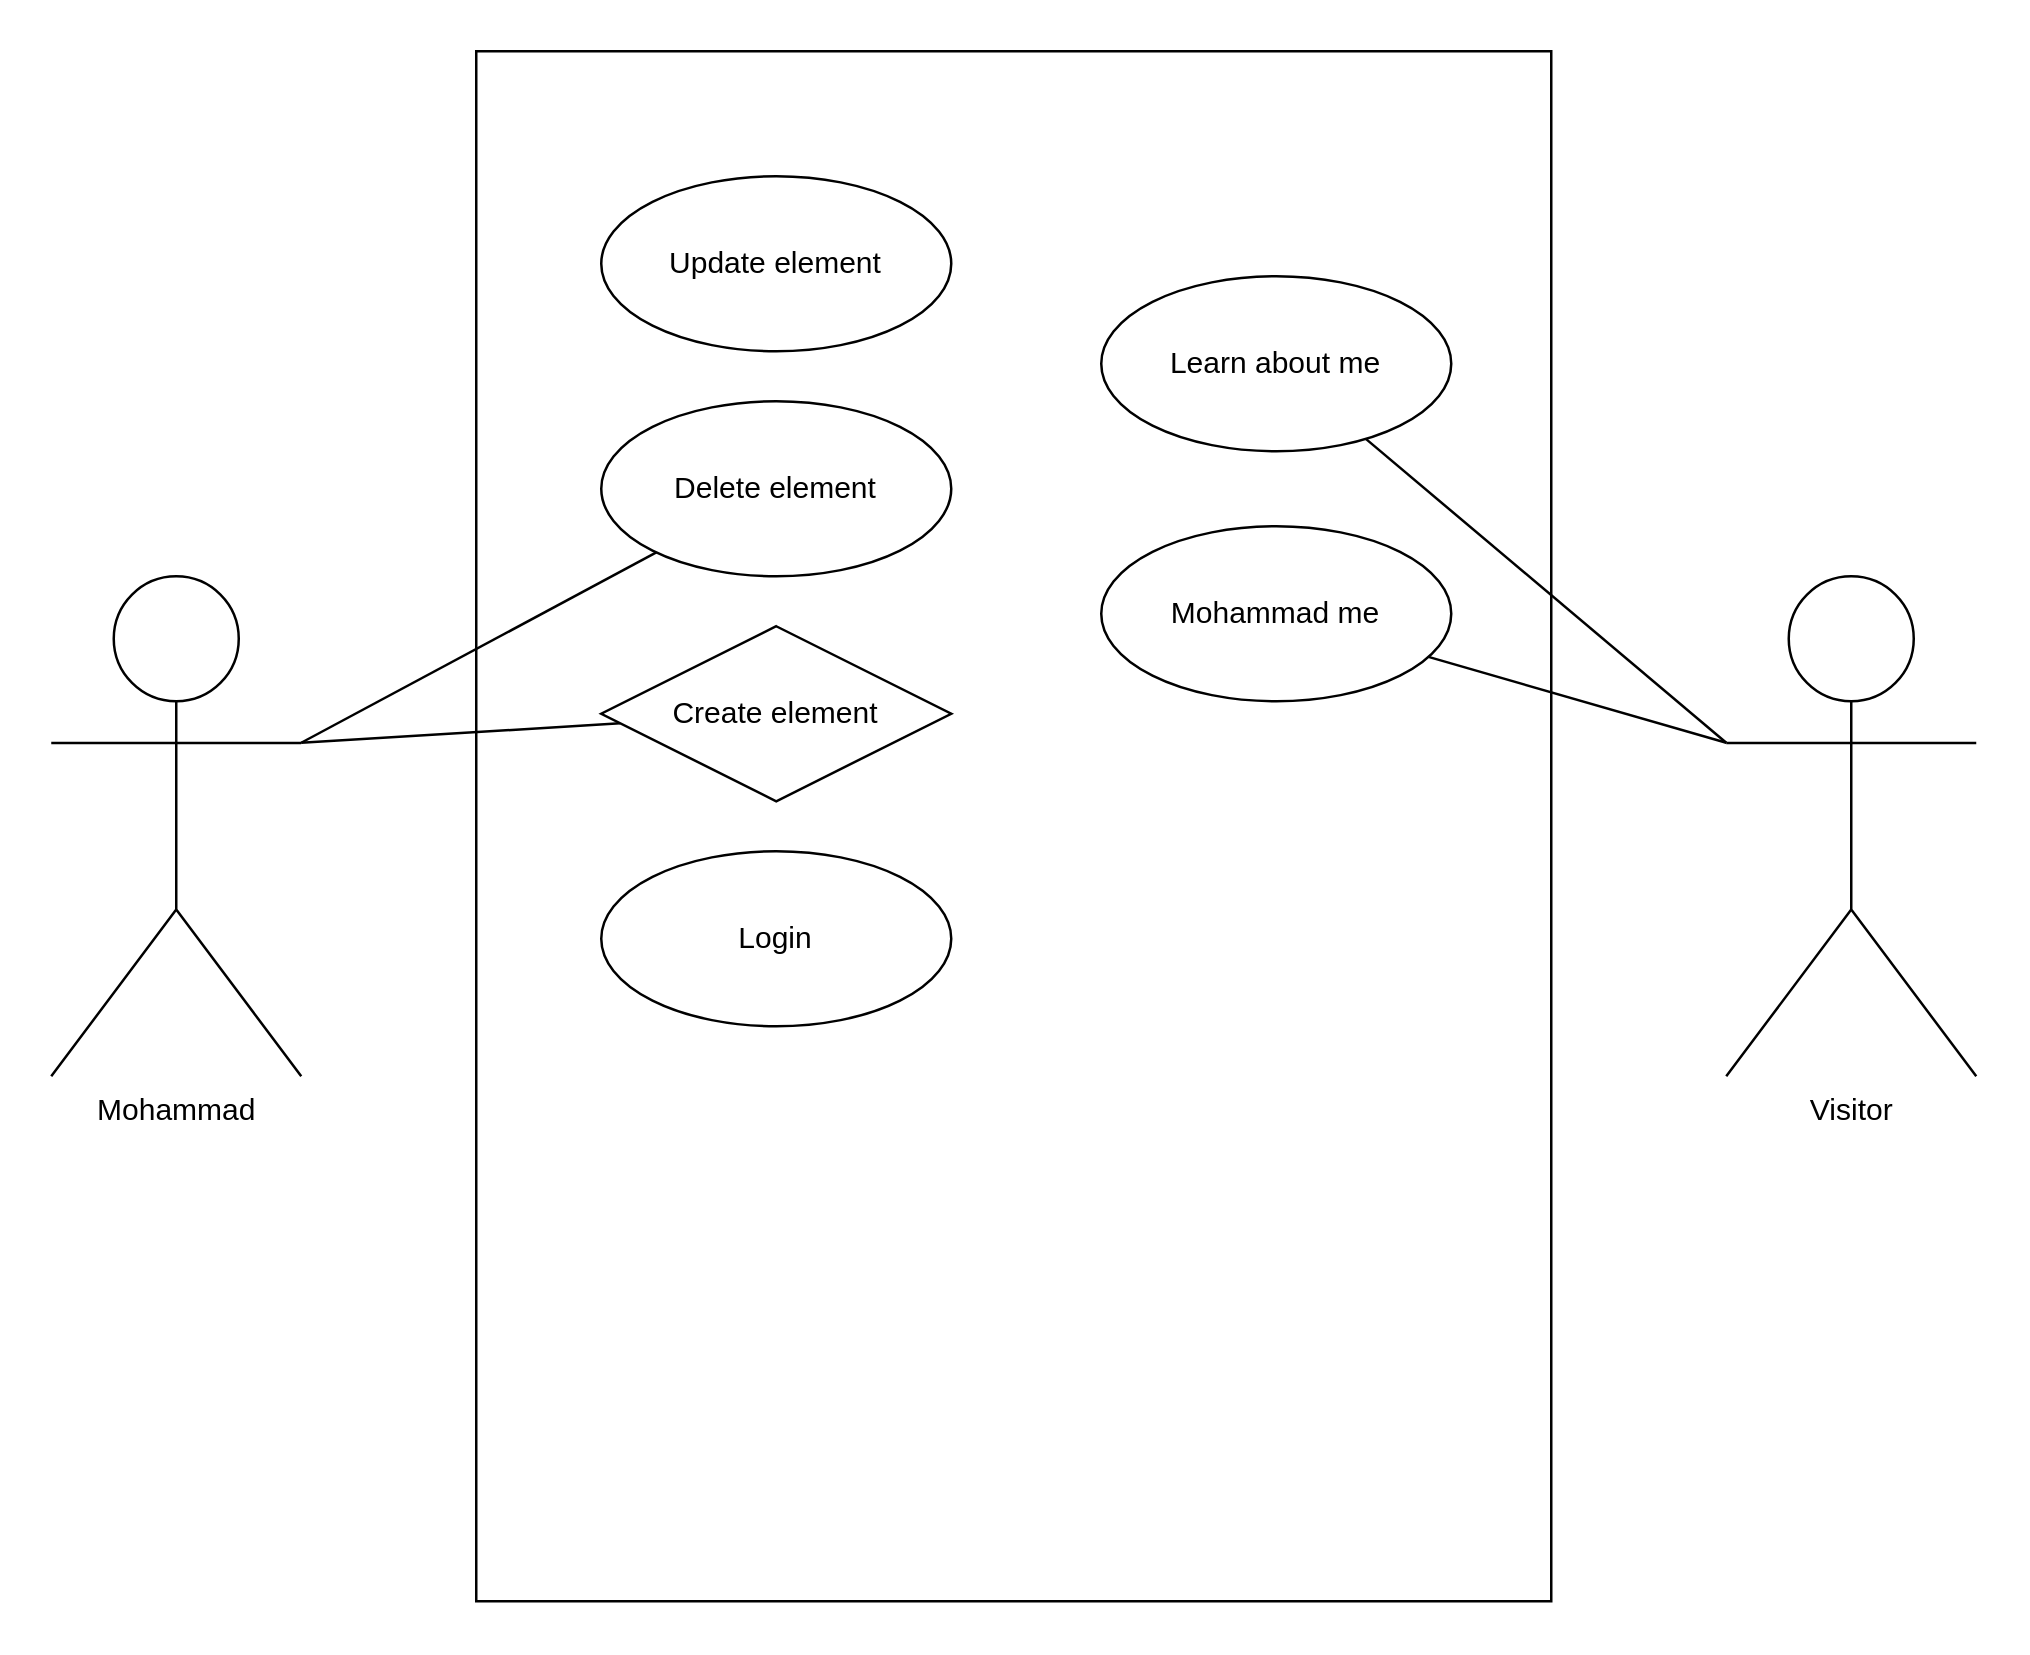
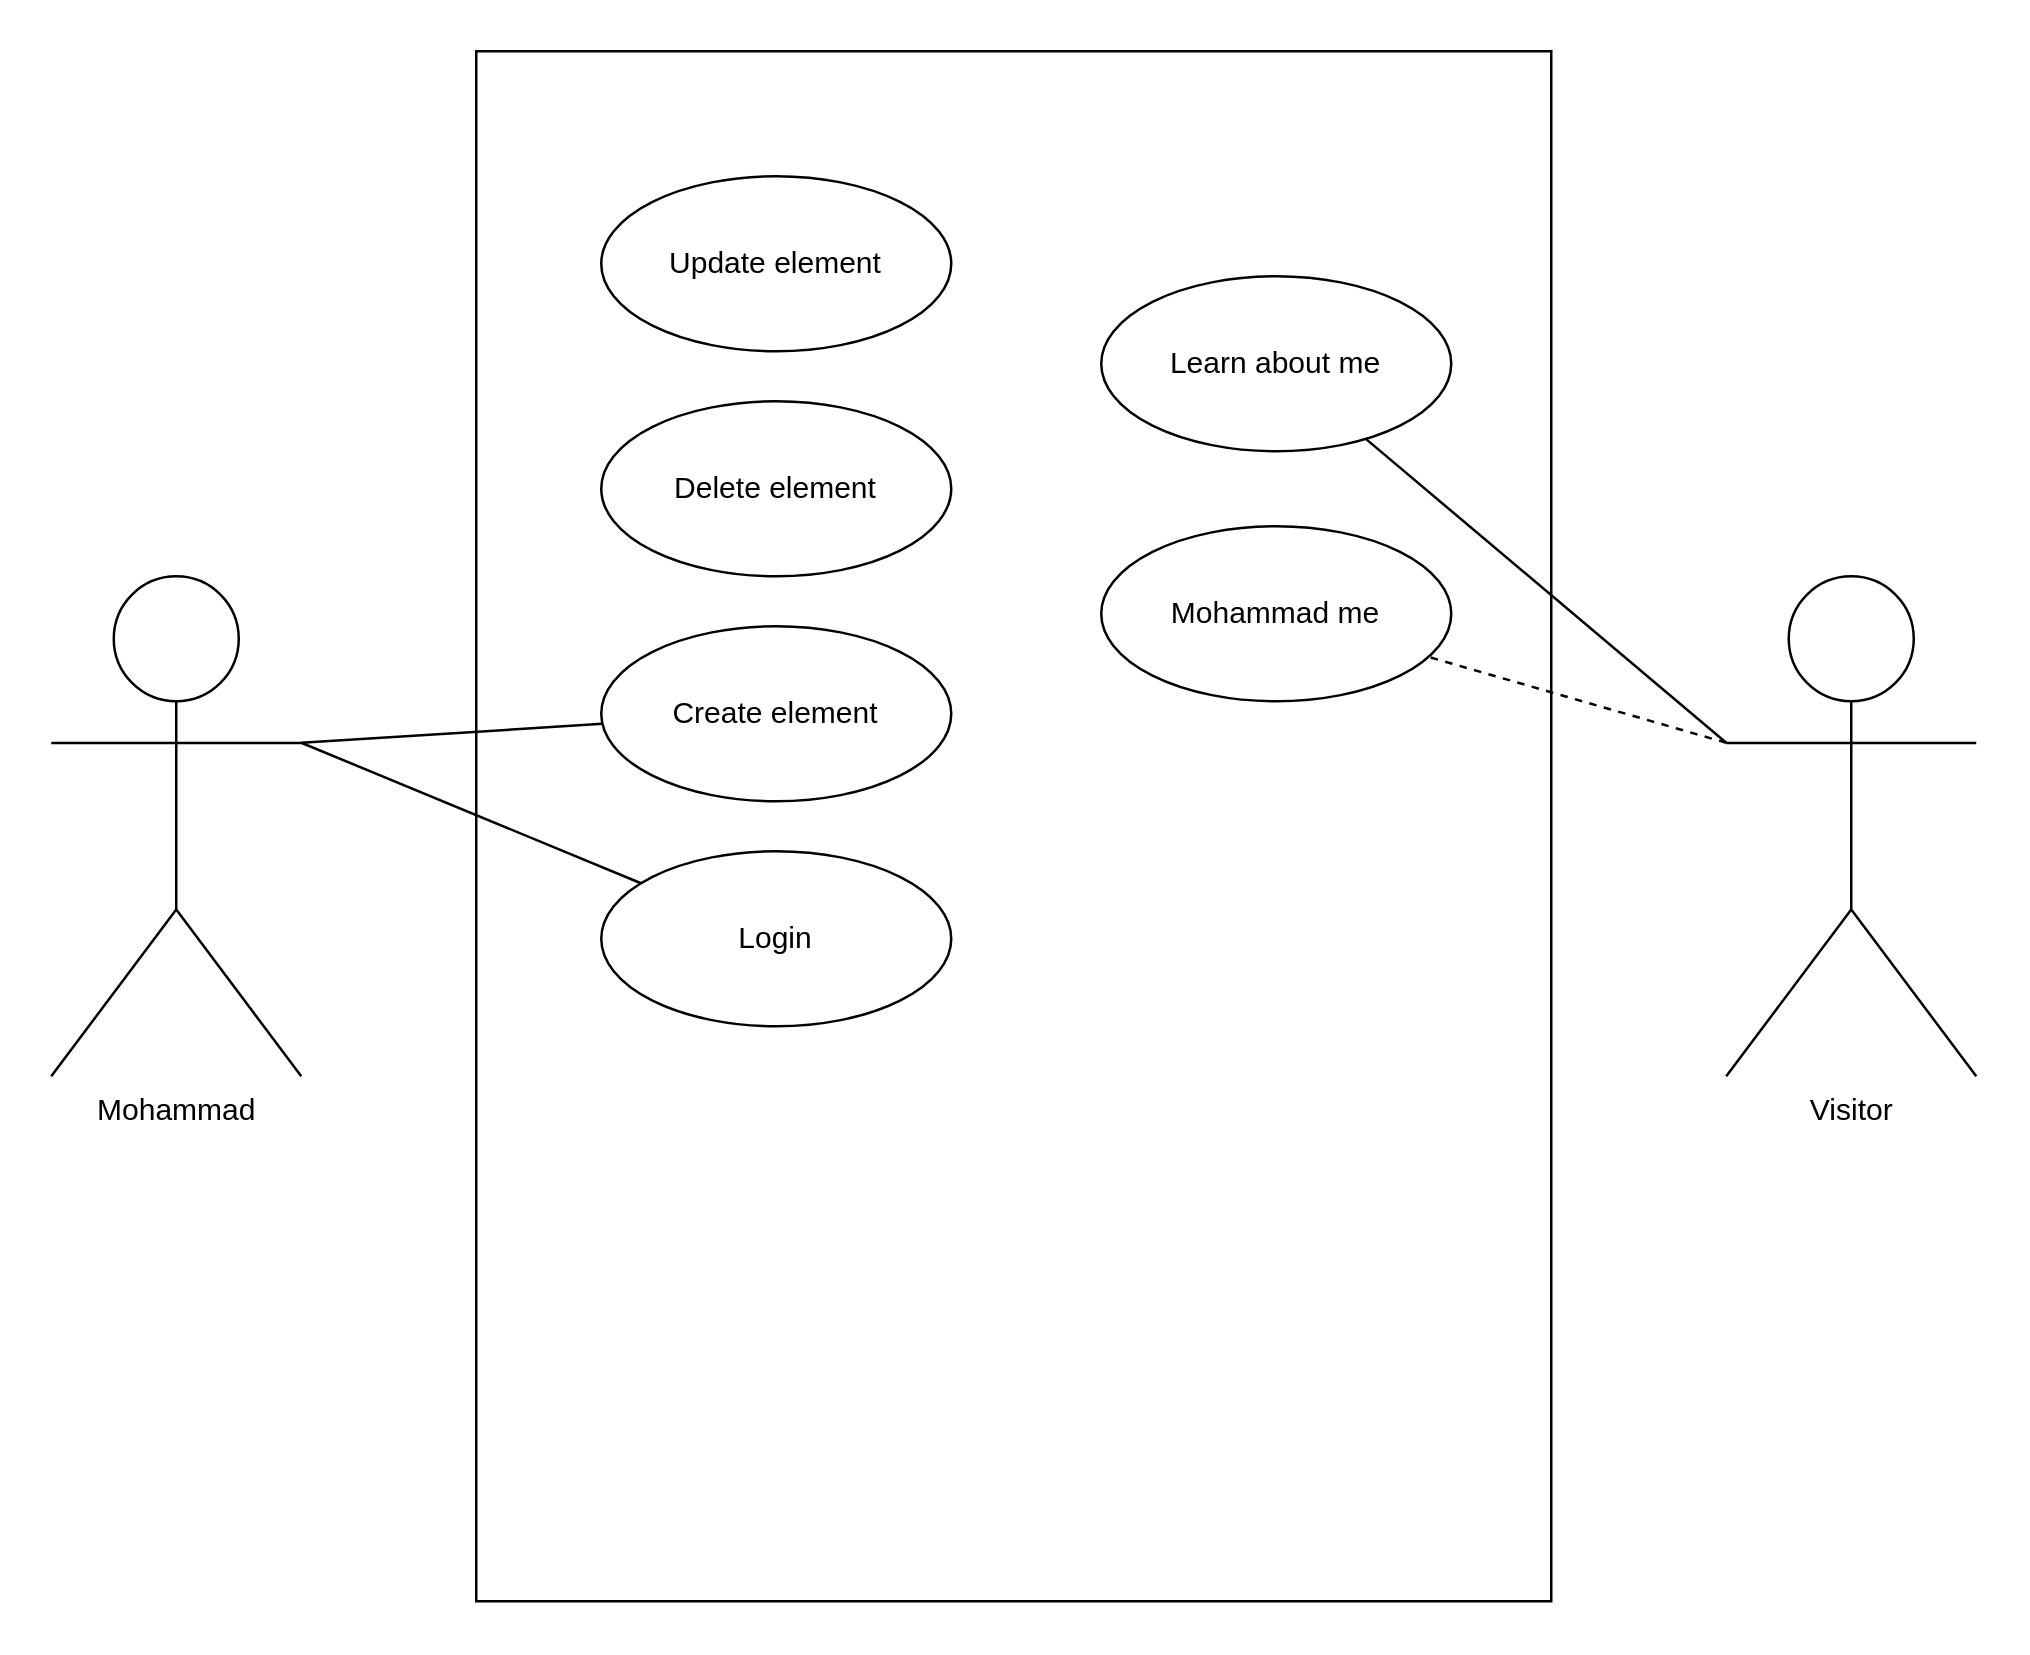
edge "Delete element" -- "Mohammad": now "Login" -- "Mohammad"
edge "Mohammad me" -- "Visitor": style solid -> dashed
node "Create element": shape diamond -> ellipse
